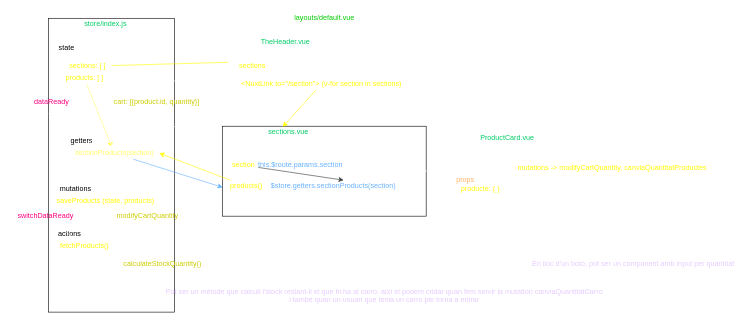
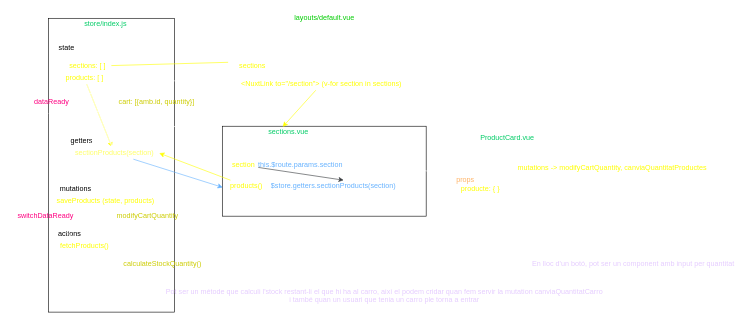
node "TheHeader.vue": removed
node "cart: [{product.id, quantity}]": label "cart: [{product.id, quantity}]" -> "cart: [{amb.id, quantity}]"
